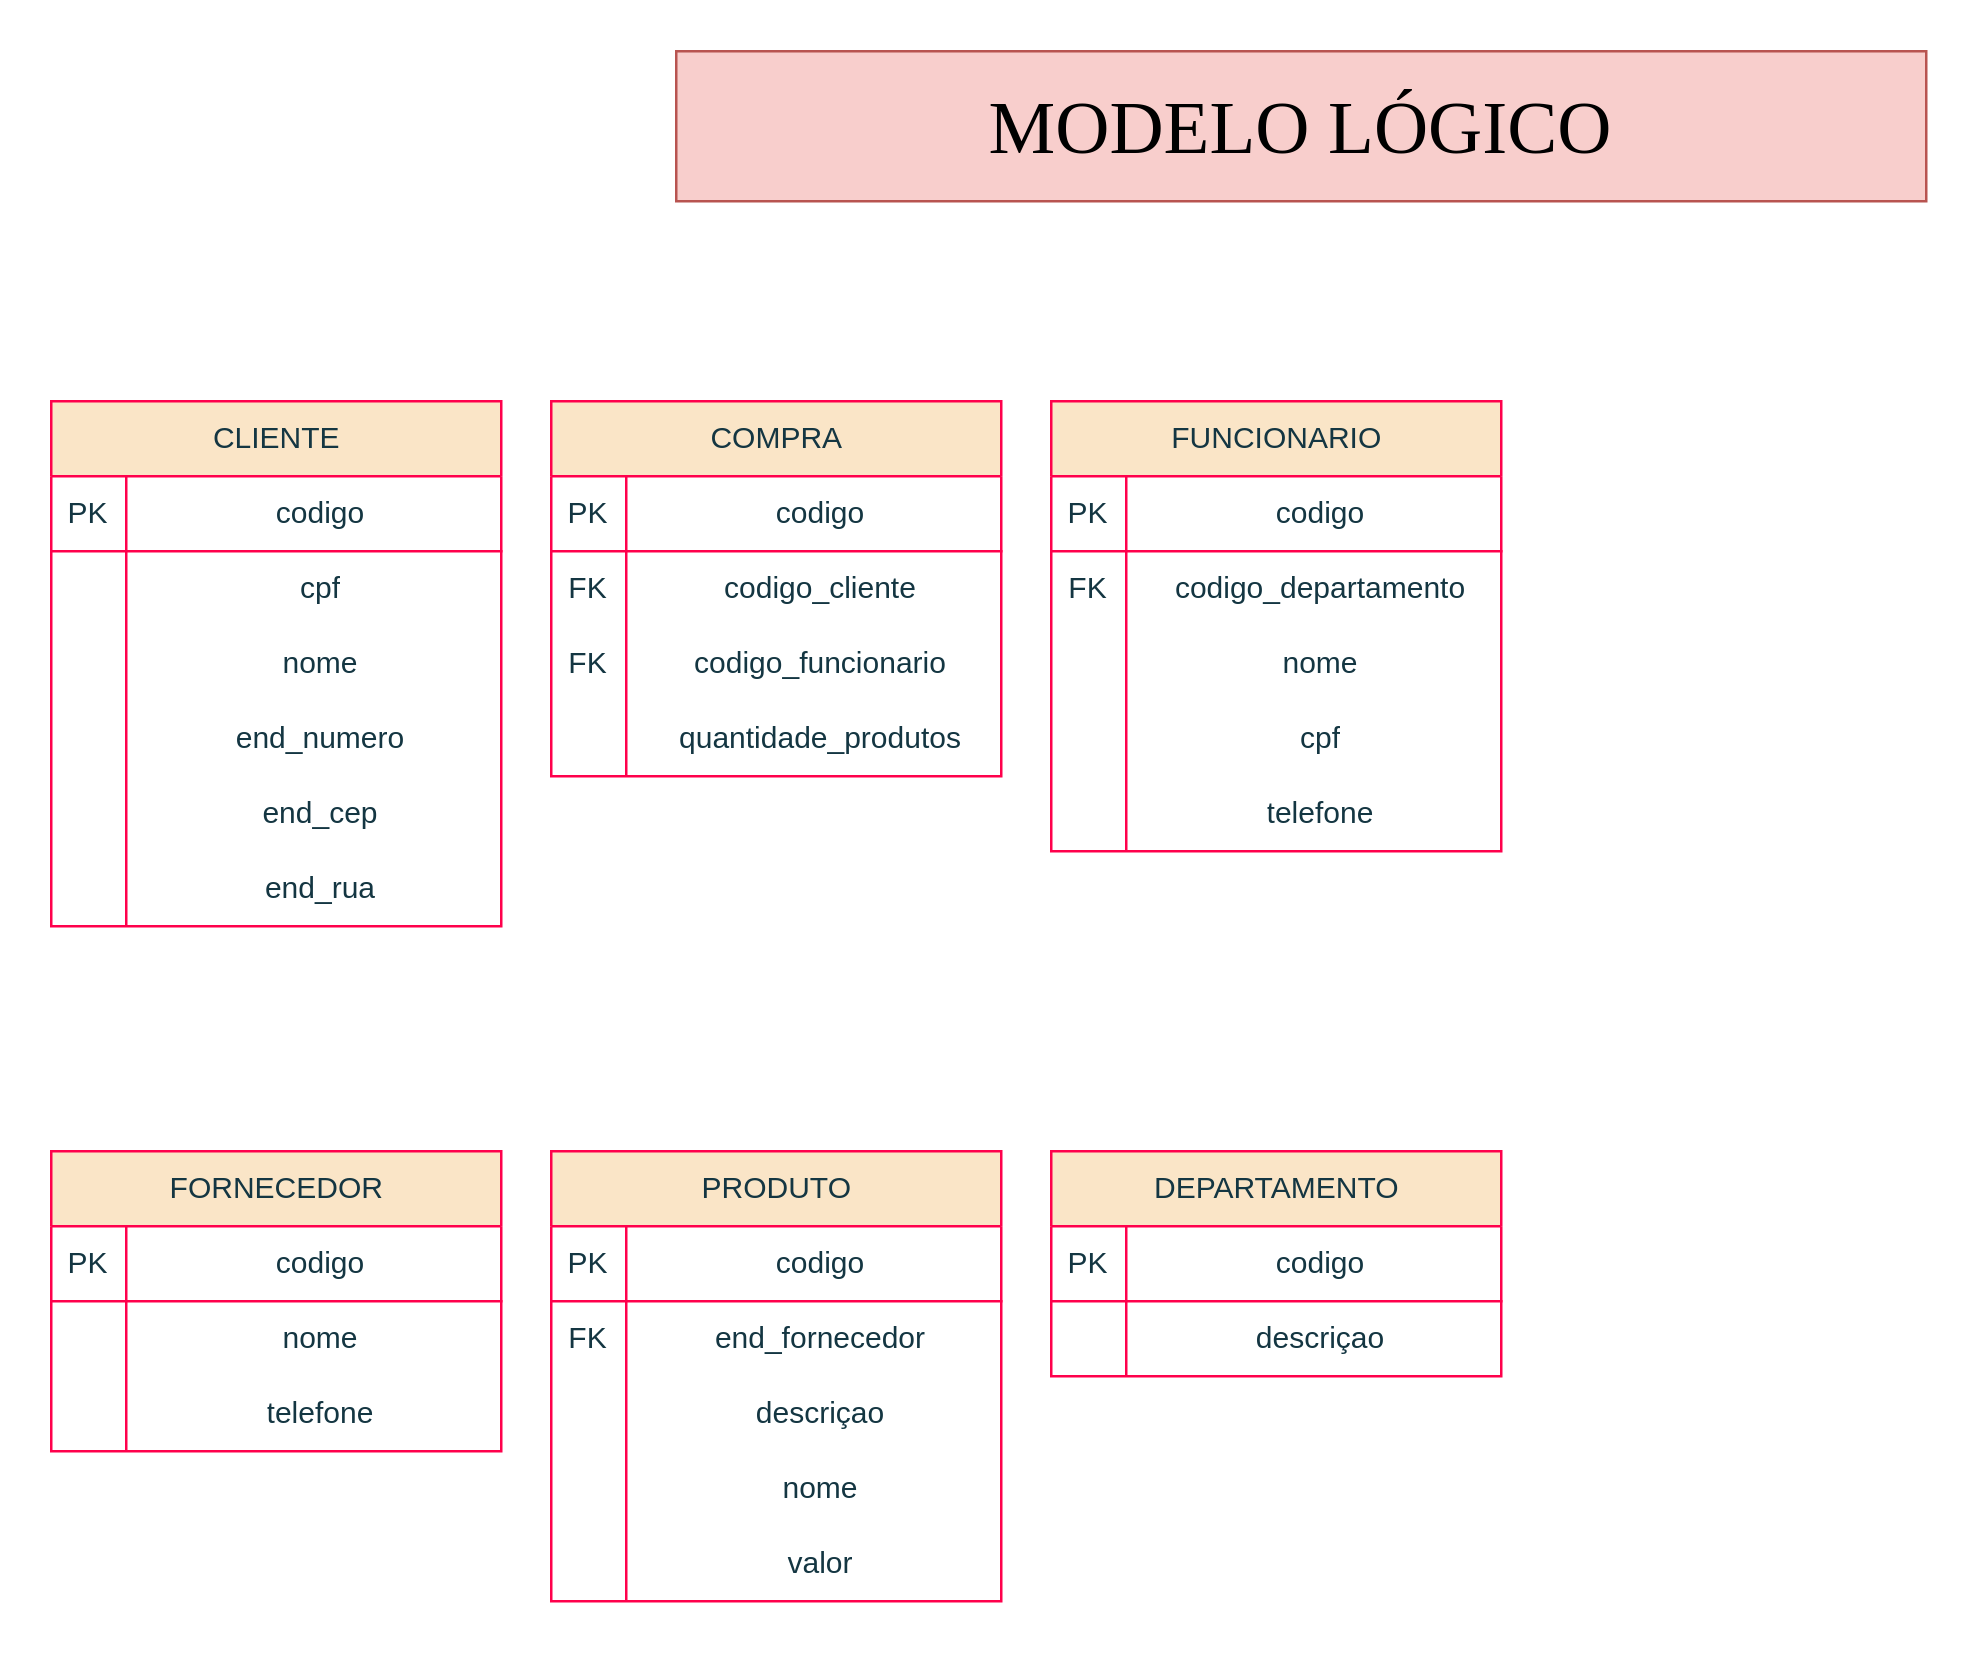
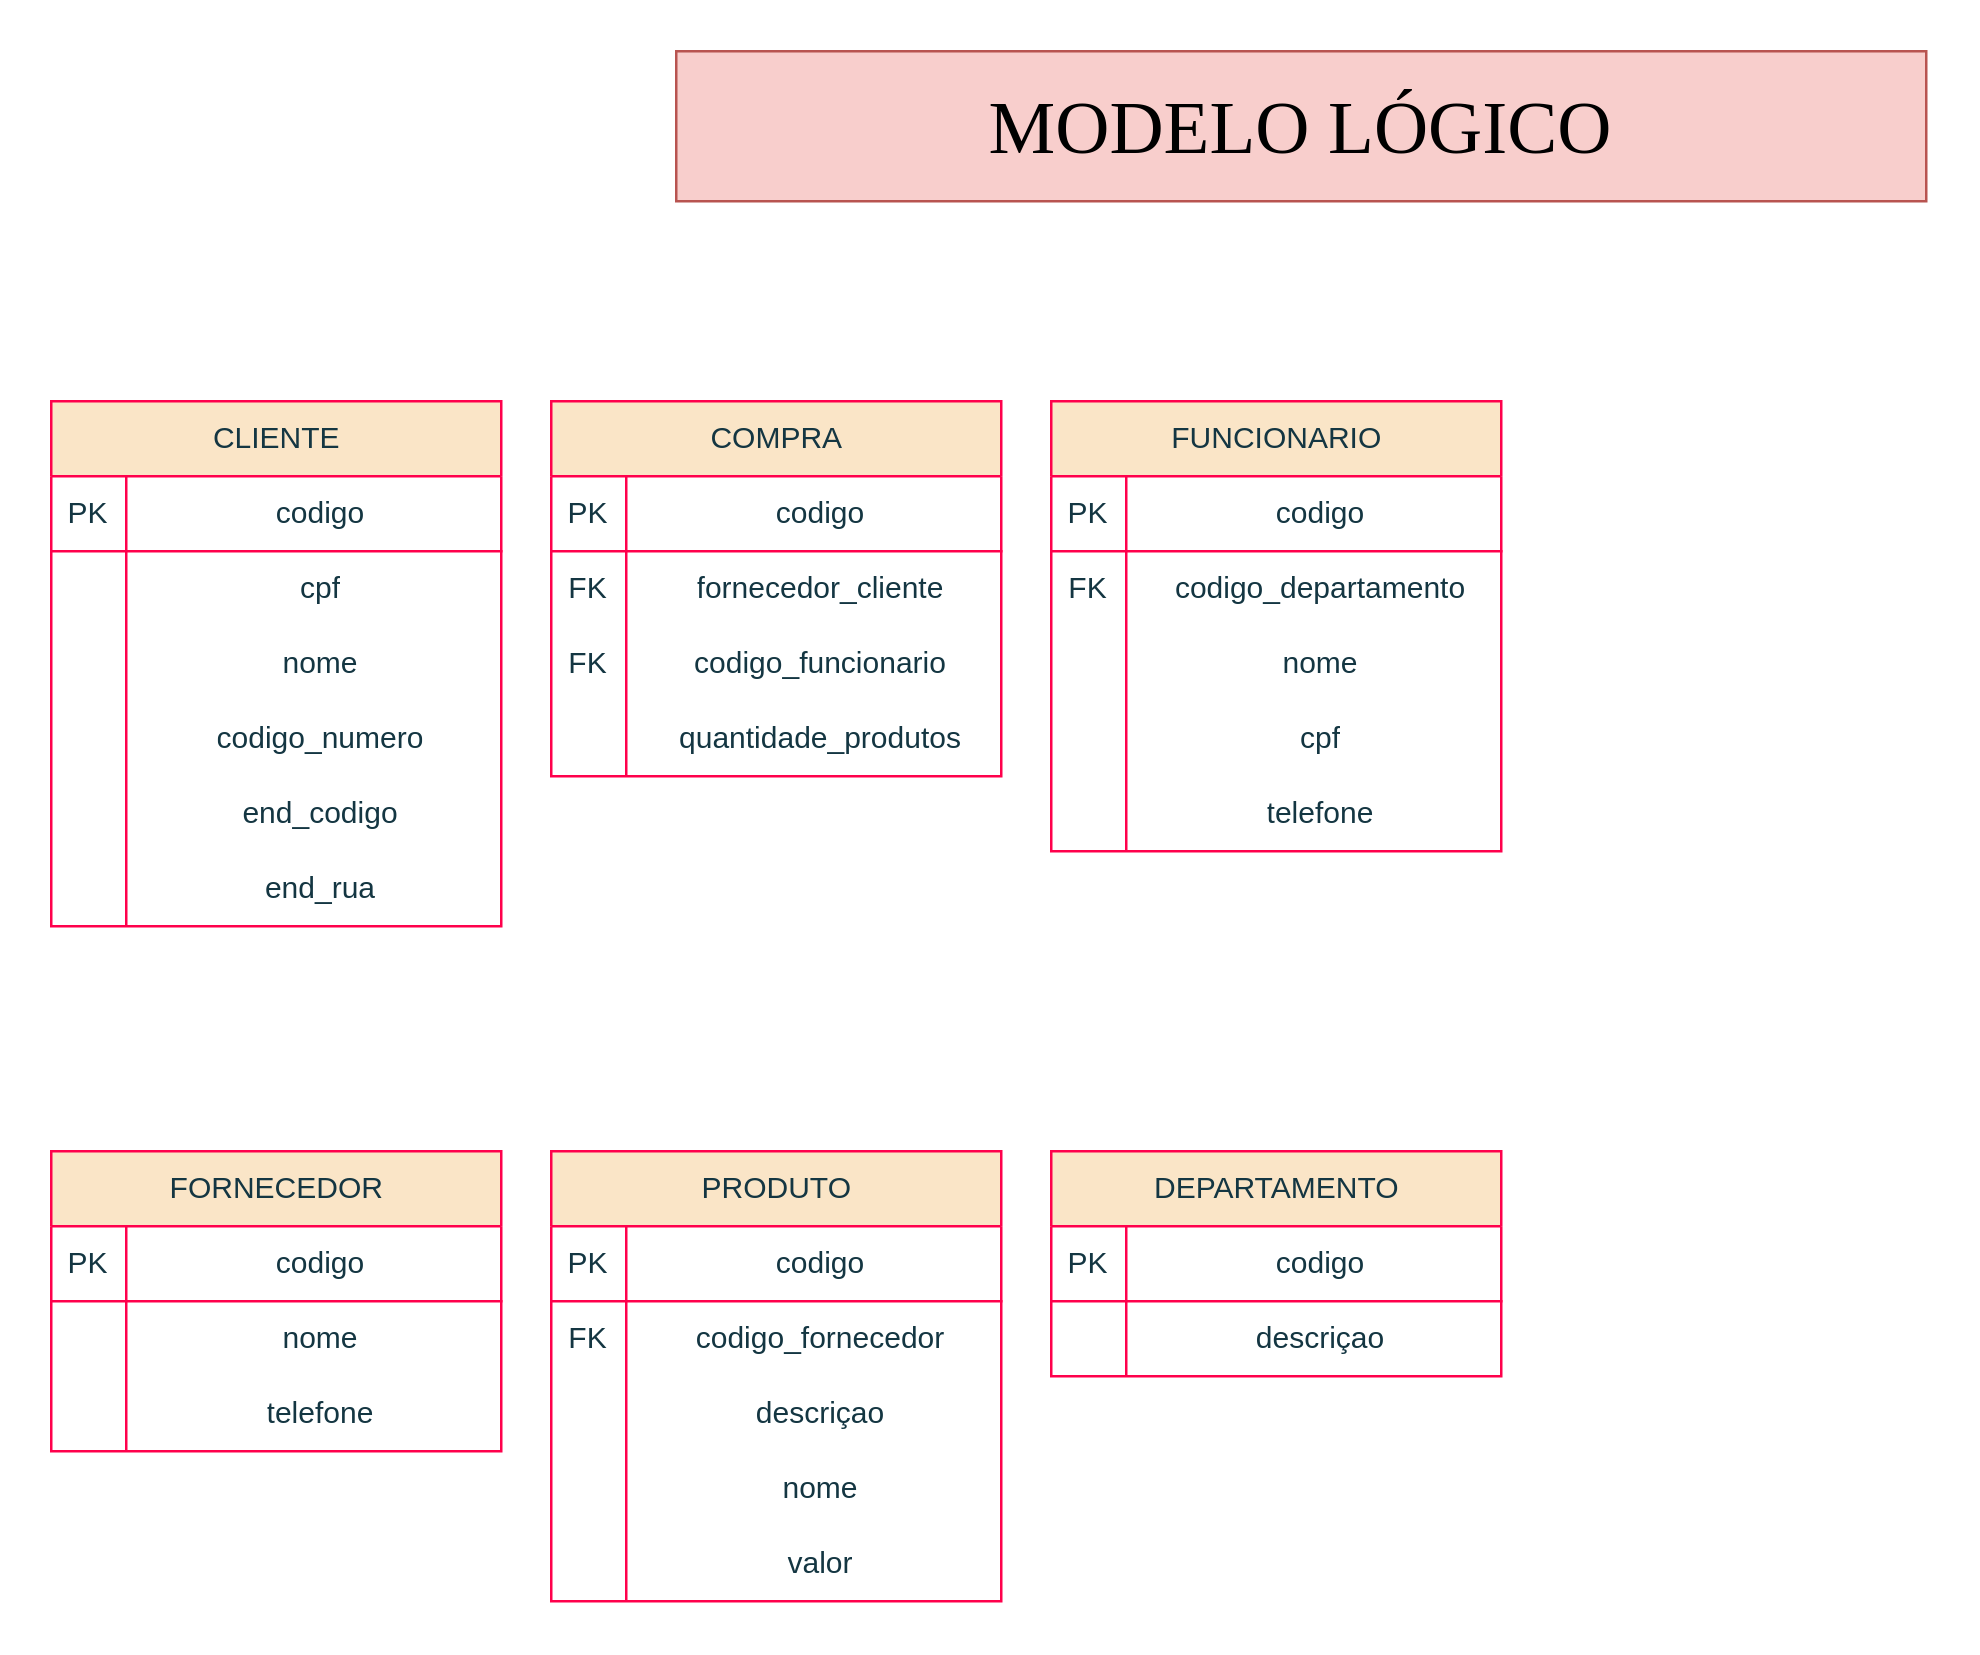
node "codigo_cliente": label "codigo_cliente" -> "fornecedor_cliente"
node "end_numero": label "end_numero" -> "codigo_numero"
node "end_cep": label "end_cep" -> "end_codigo"
node "end_fornecedor": label "end_fornecedor" -> "codigo_fornecedor"
